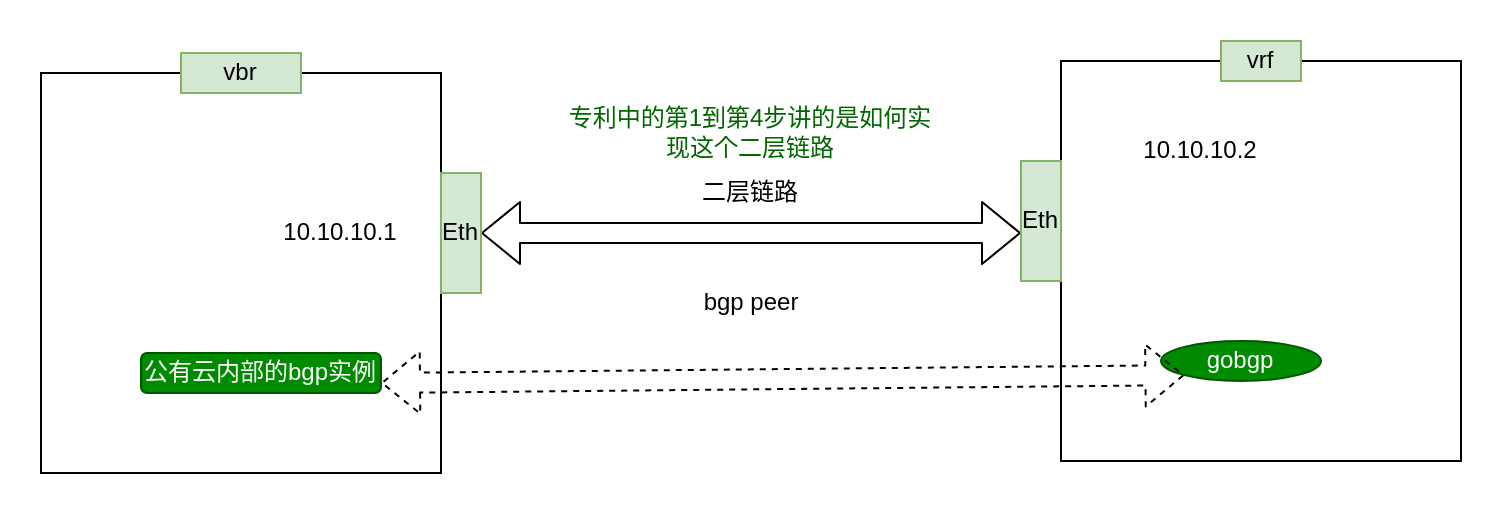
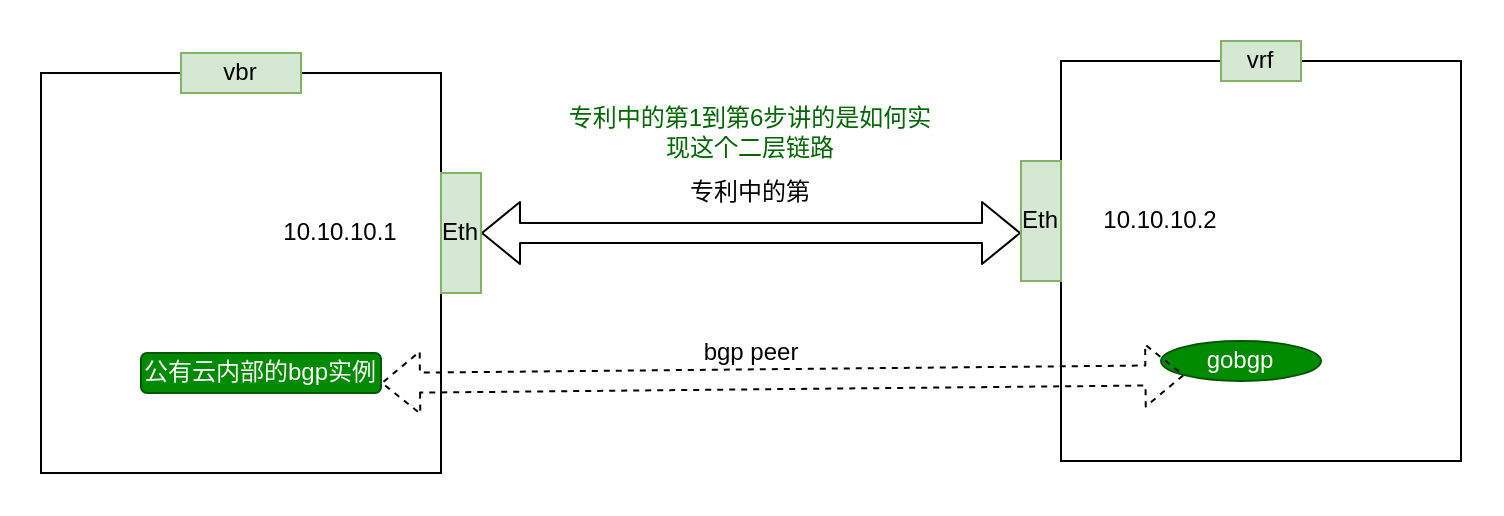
node "专利中的第1到第4步讲的是如何实现这个二层链路": label "专利中的第1到第4步讲的是如何实现这个二层链路" -> "专利中的第1到第6步讲的是如何实现这个二层链路"
node "10.10.10.2": moved (1201, 151) -> (1161, 221)
node "二层链路": label "二层链路" -> "专利中的第"
node "bgp peer": moved (751, 303) -> (751, 353)
